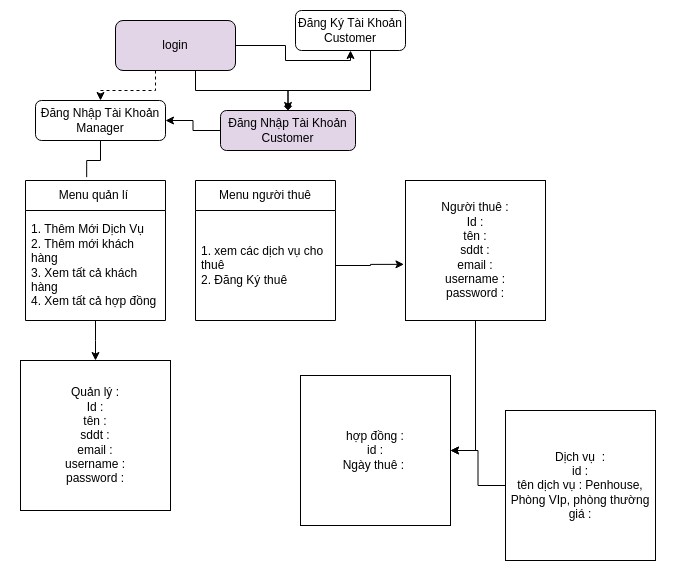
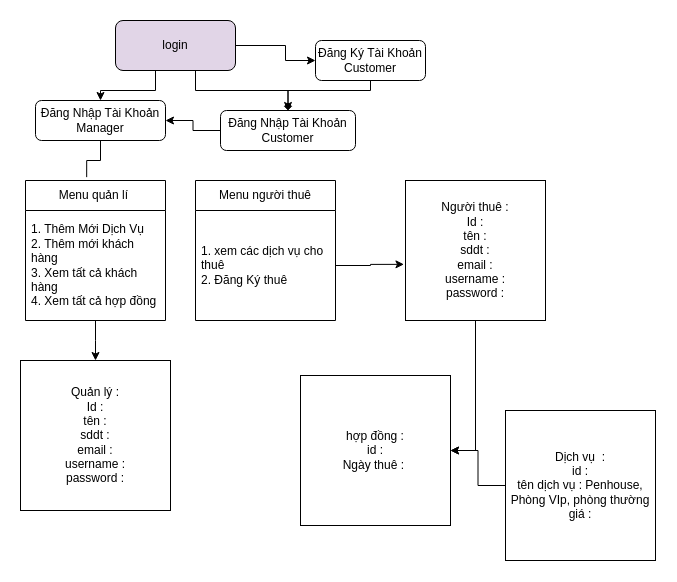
node "Đăng Ký Tài Khoản Customer": moved (351, 31) -> (371, 61)
edge "login" -> "Đăng Nhập Tài Khoản Manager": style dashed -> solid
node "Đăng Nhập Tài Khoản Customer": fillcolor #e1d5e7 -> #ffffff
